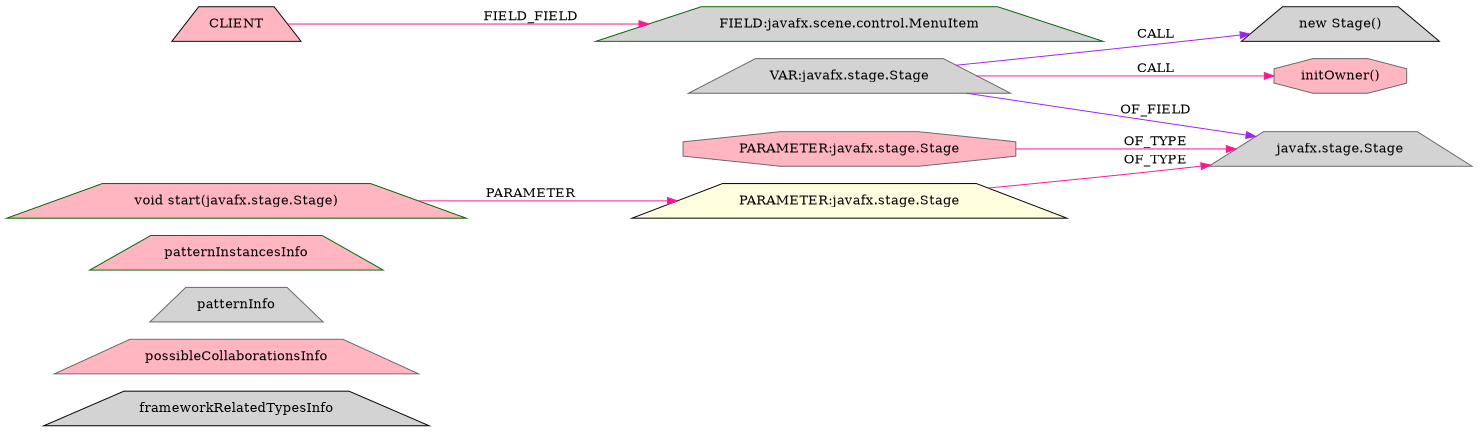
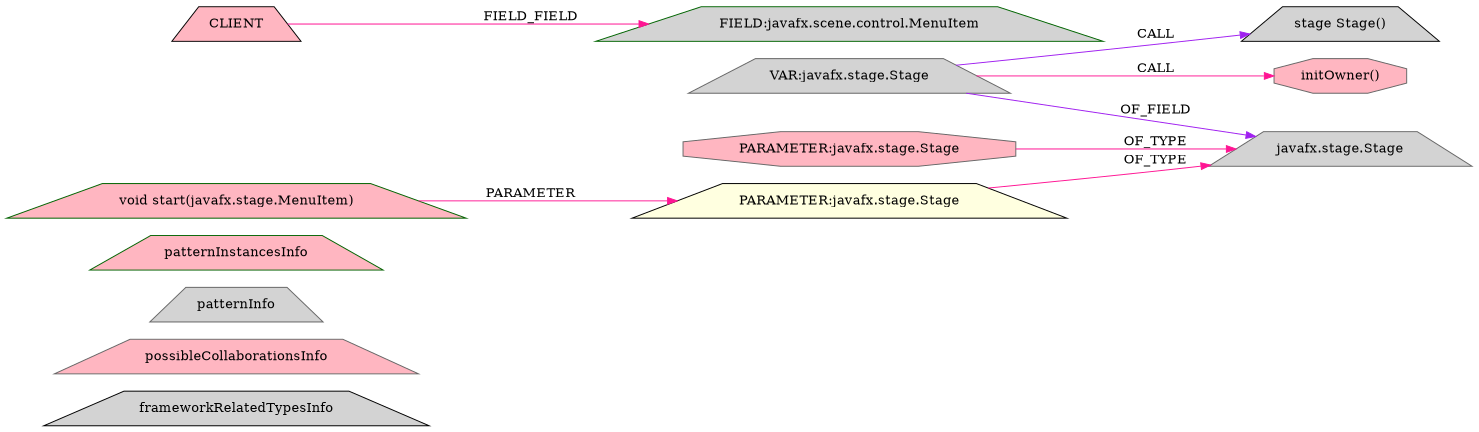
node "new Stage()": label "new Stage()" -> "stage Stage()"
node "void start(javafx.stage.Stage)": label "void start(javafx.stage.Stage)" -> "void start(javafx.stage.MenuItem)"
